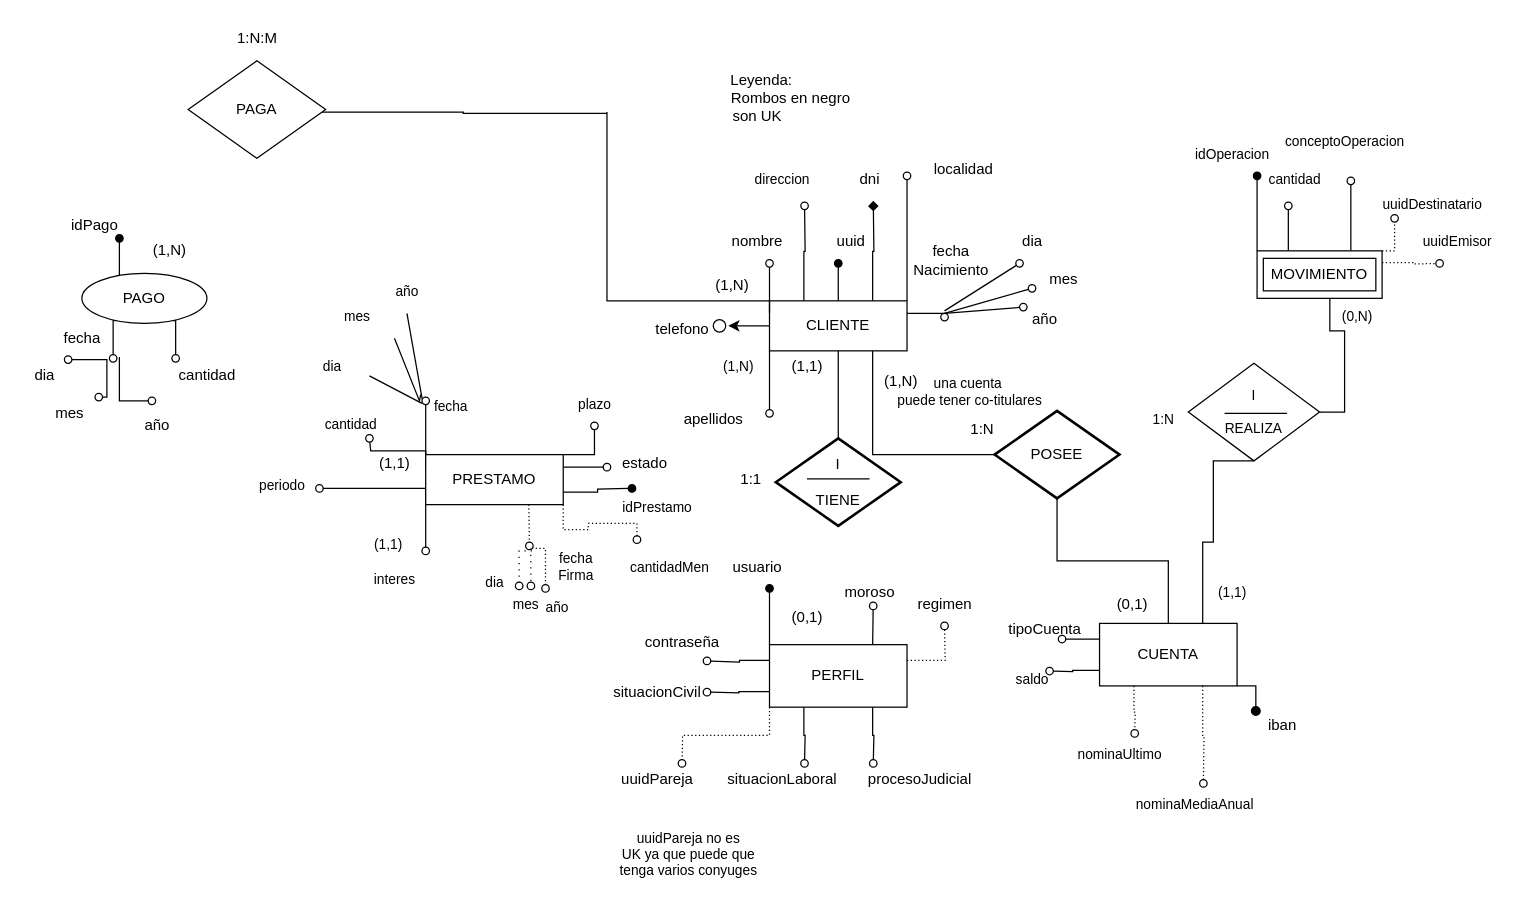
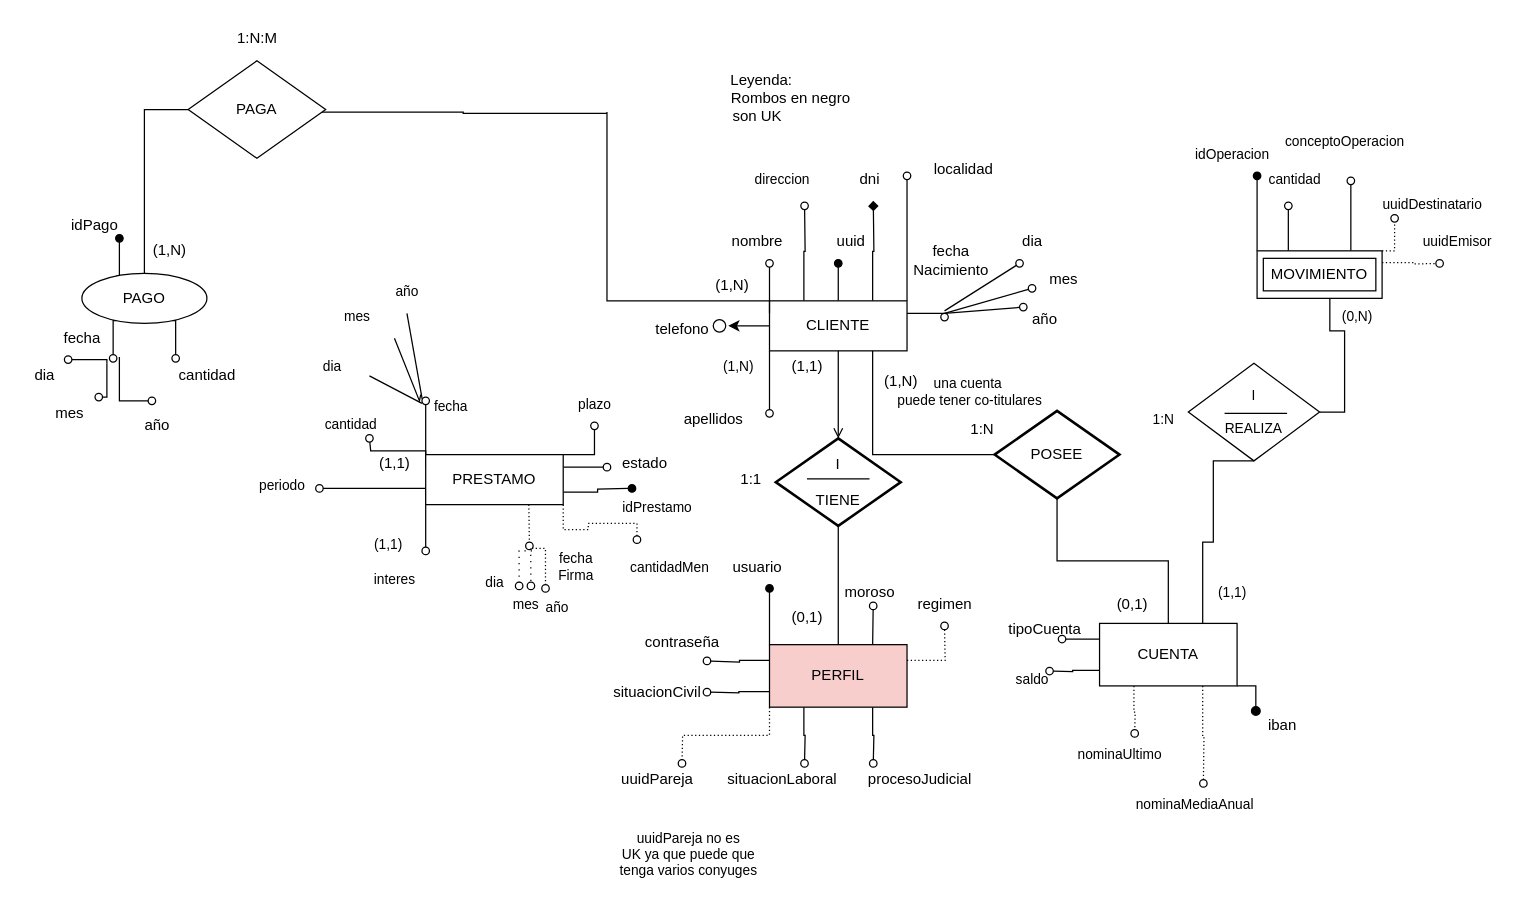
edge "PAGA" -- "PAGO": added
edge "CLIENTE" -- "I TIENE": arrowhead none -> open
edge "I TIENE" -- "PERFIL": added
node "PERFIL": fillcolor #ffffff -> #f8cecc
